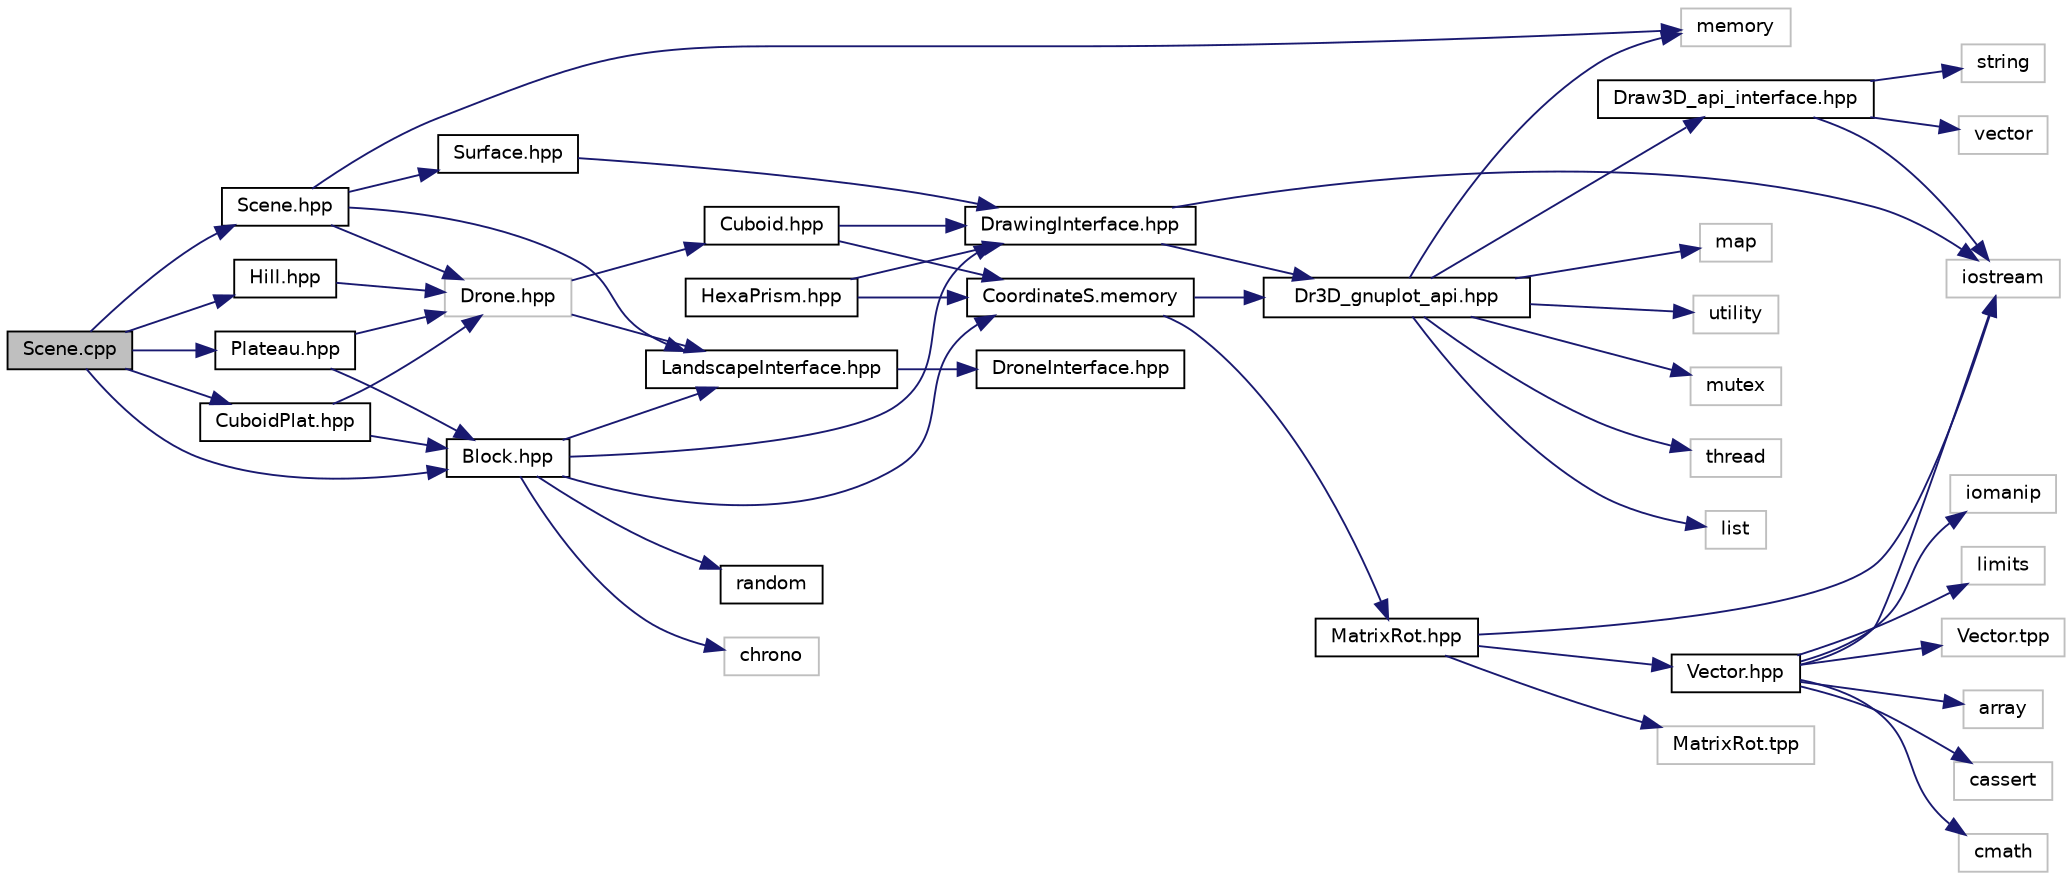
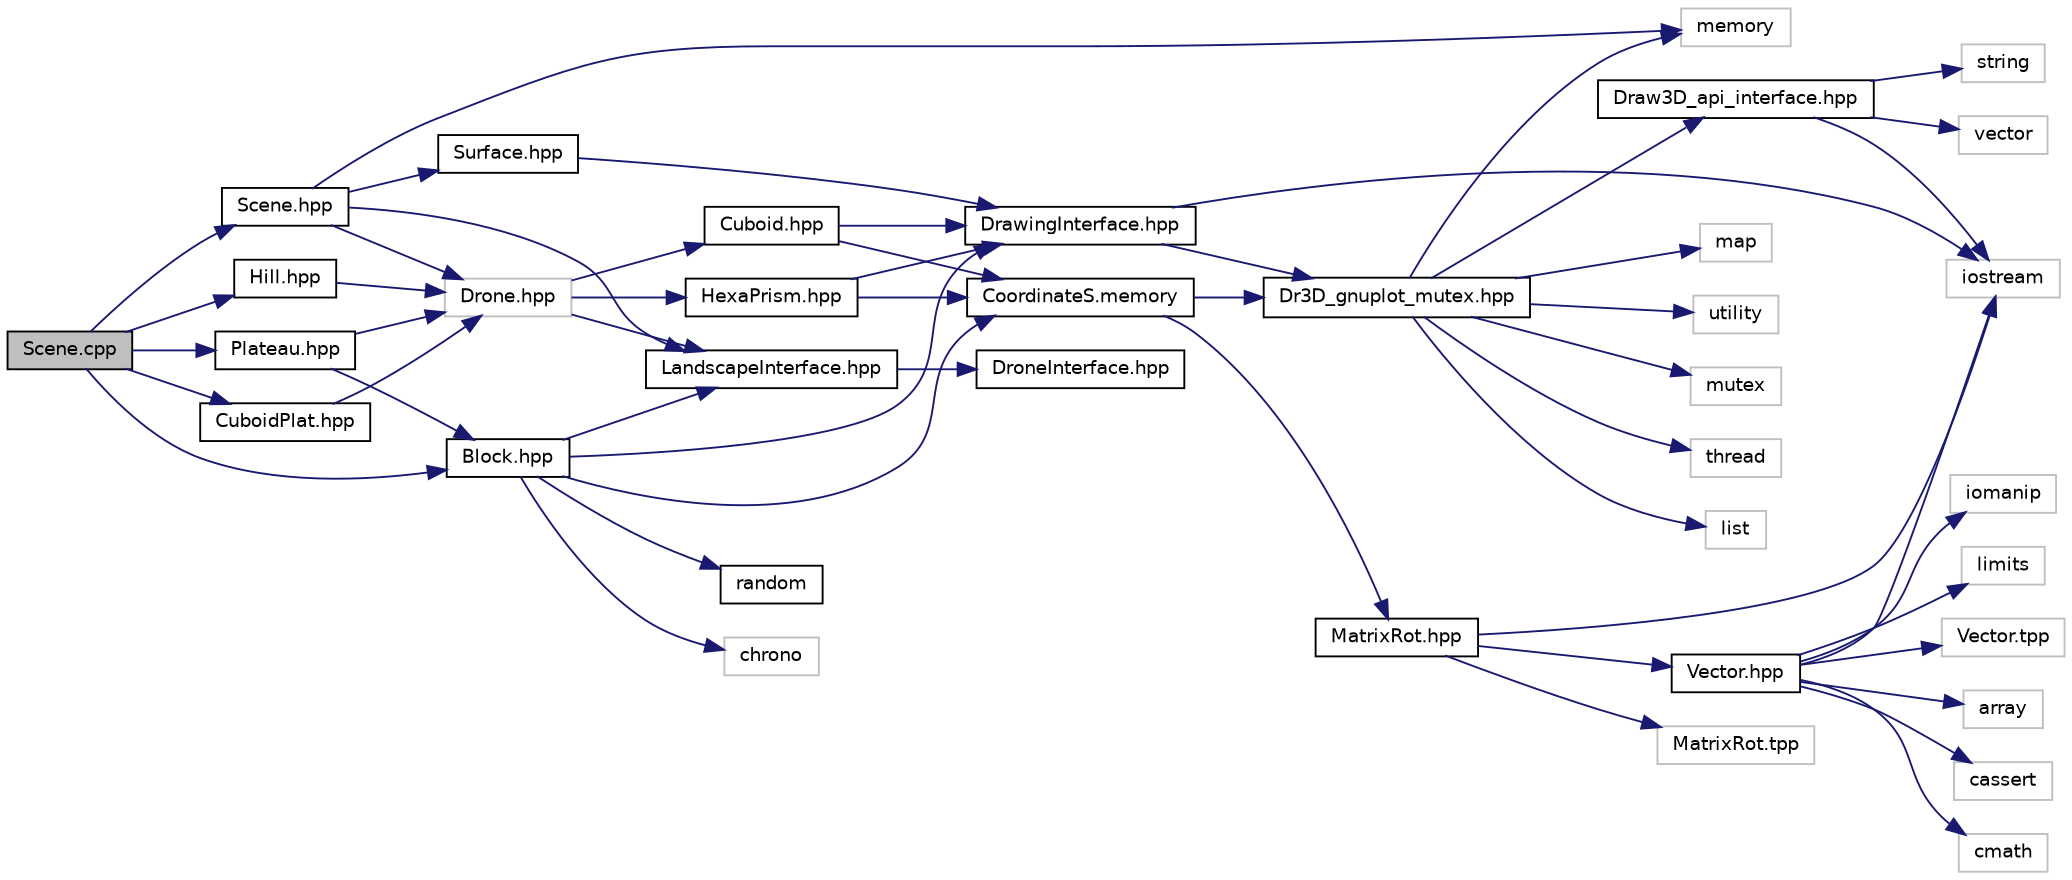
edge "Drone.hpp" -> "HexaPrism.hpp": added
node "Dr3D_gnuplot_api.hpp": label "Dr3D_gnuplot_api.hpp" -> "Dr3D_gnuplot_mutex.hpp"
edge "CuboidPlat.hpp" -> "Block.hpp": removed
